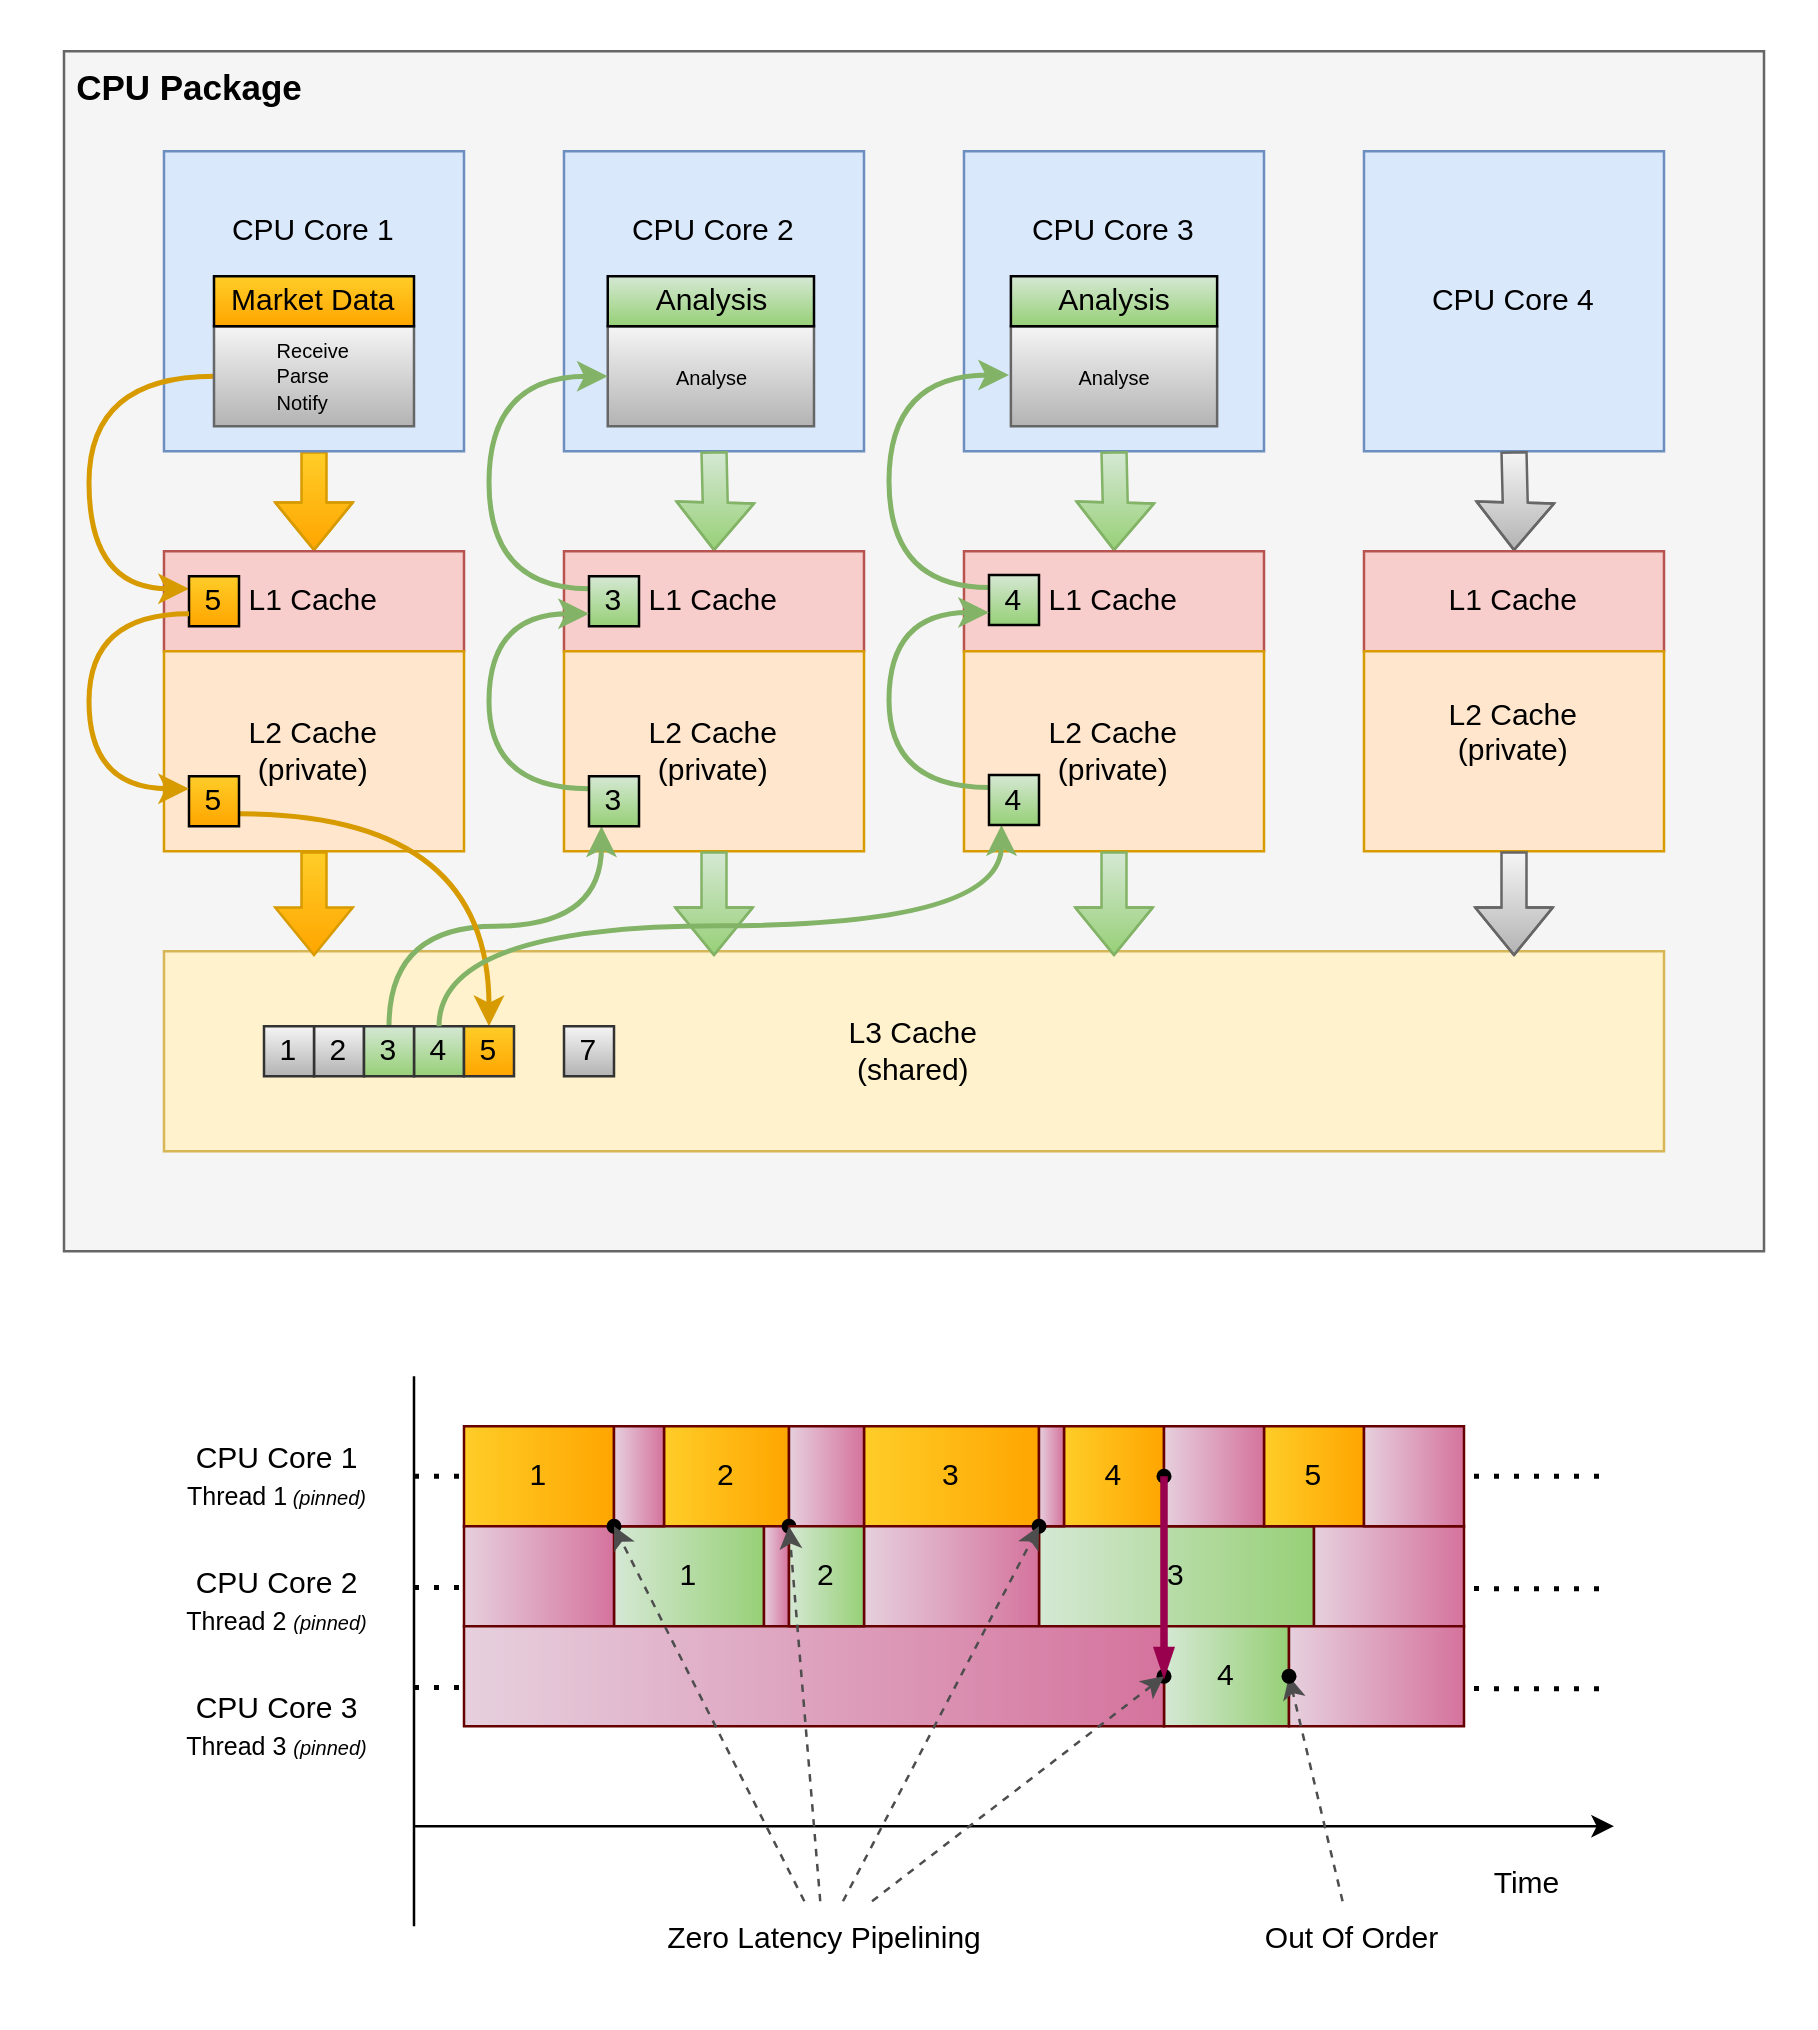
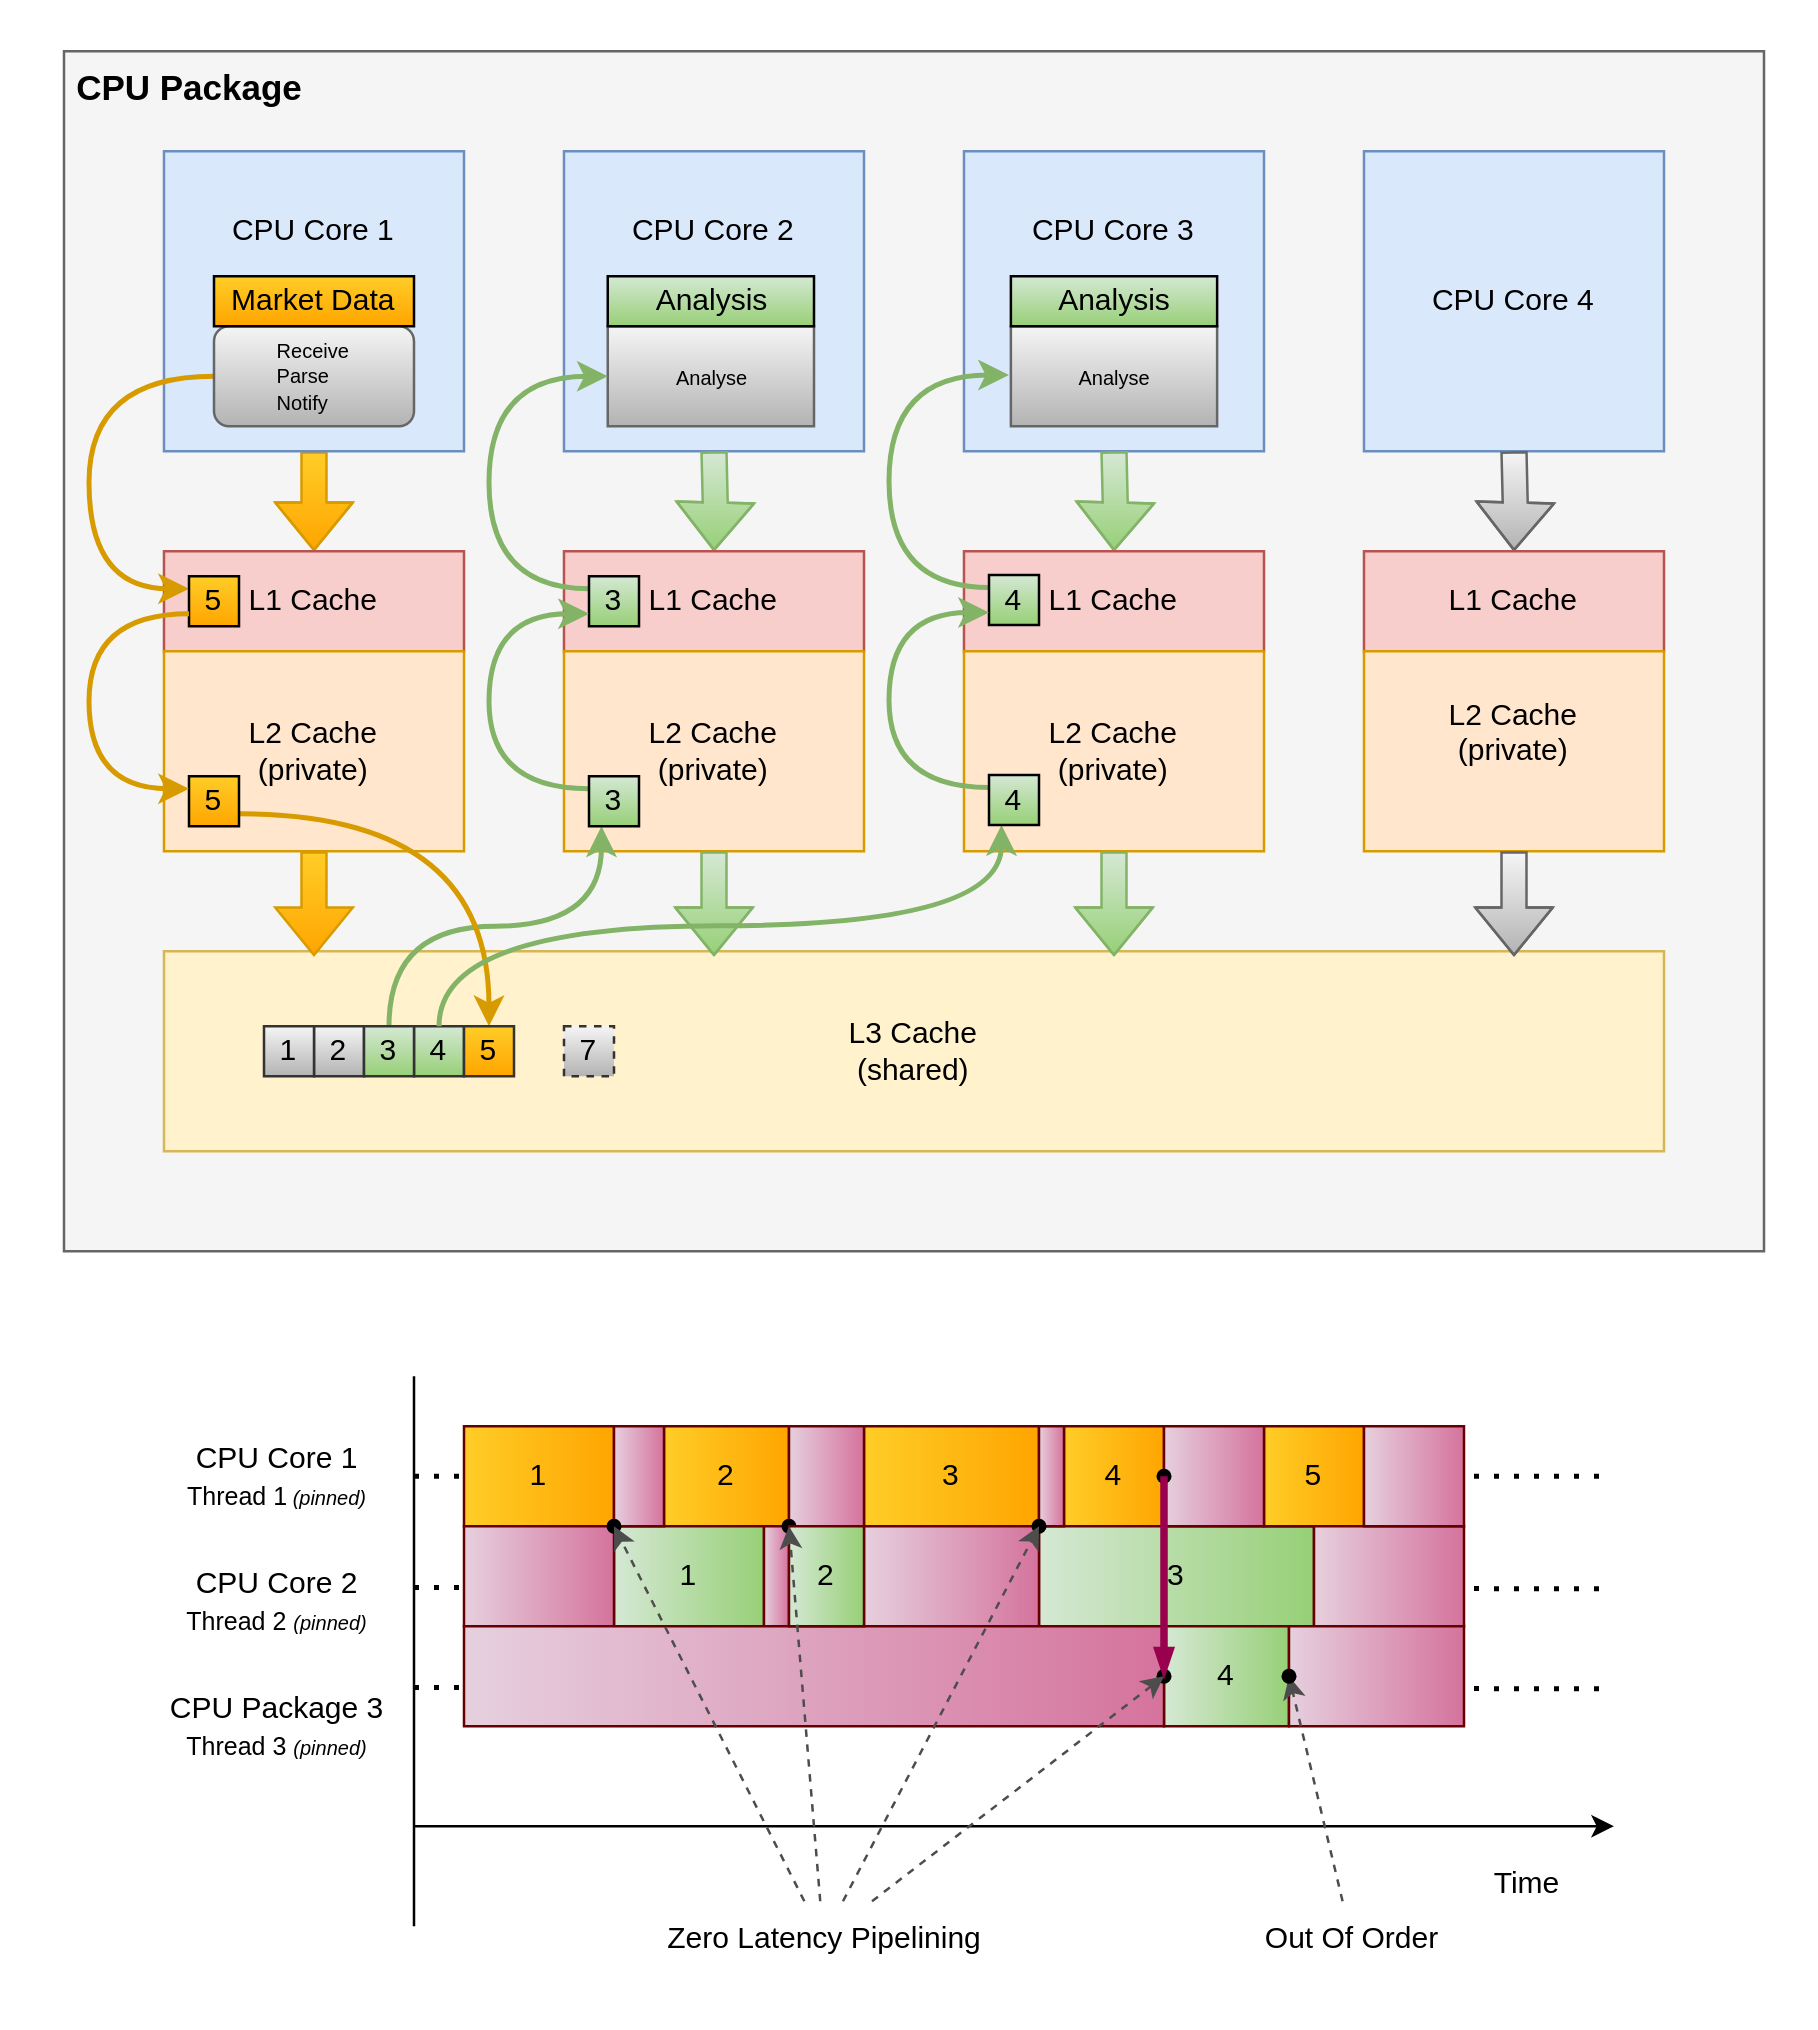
node "Receive Parse Notify": shape rectangle -> rounded rectangle
node "7": style solid -> dashed
node "CPU Core 3 Thread 3 (pinned)": label "CPU Core 3 Thread 3 (pinned)" -> "CPU Package 3 Thread 3 (pinned)"
